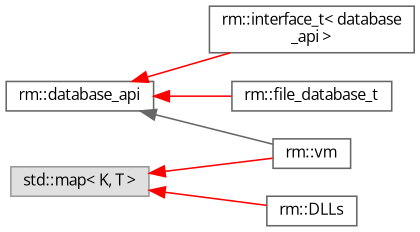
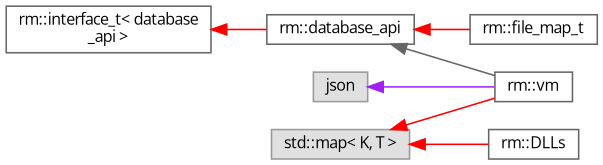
edge "rm::interface_t< database _api >" -> "rm::database_api": reversed
node "json": added
node "rm::file_database_t": label "rm::file_database_t" -> "rm::file_map_t"
